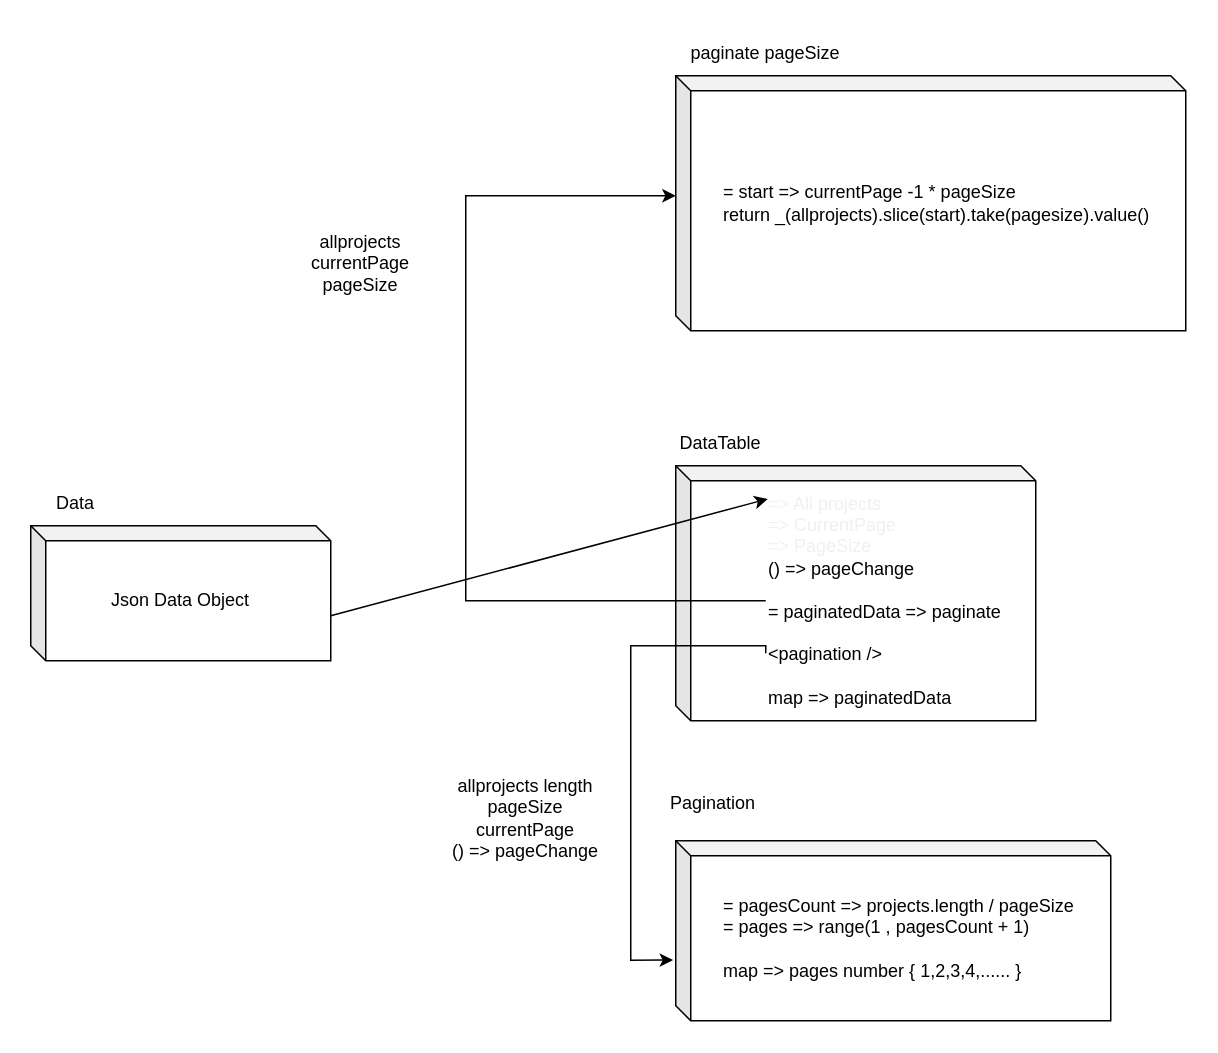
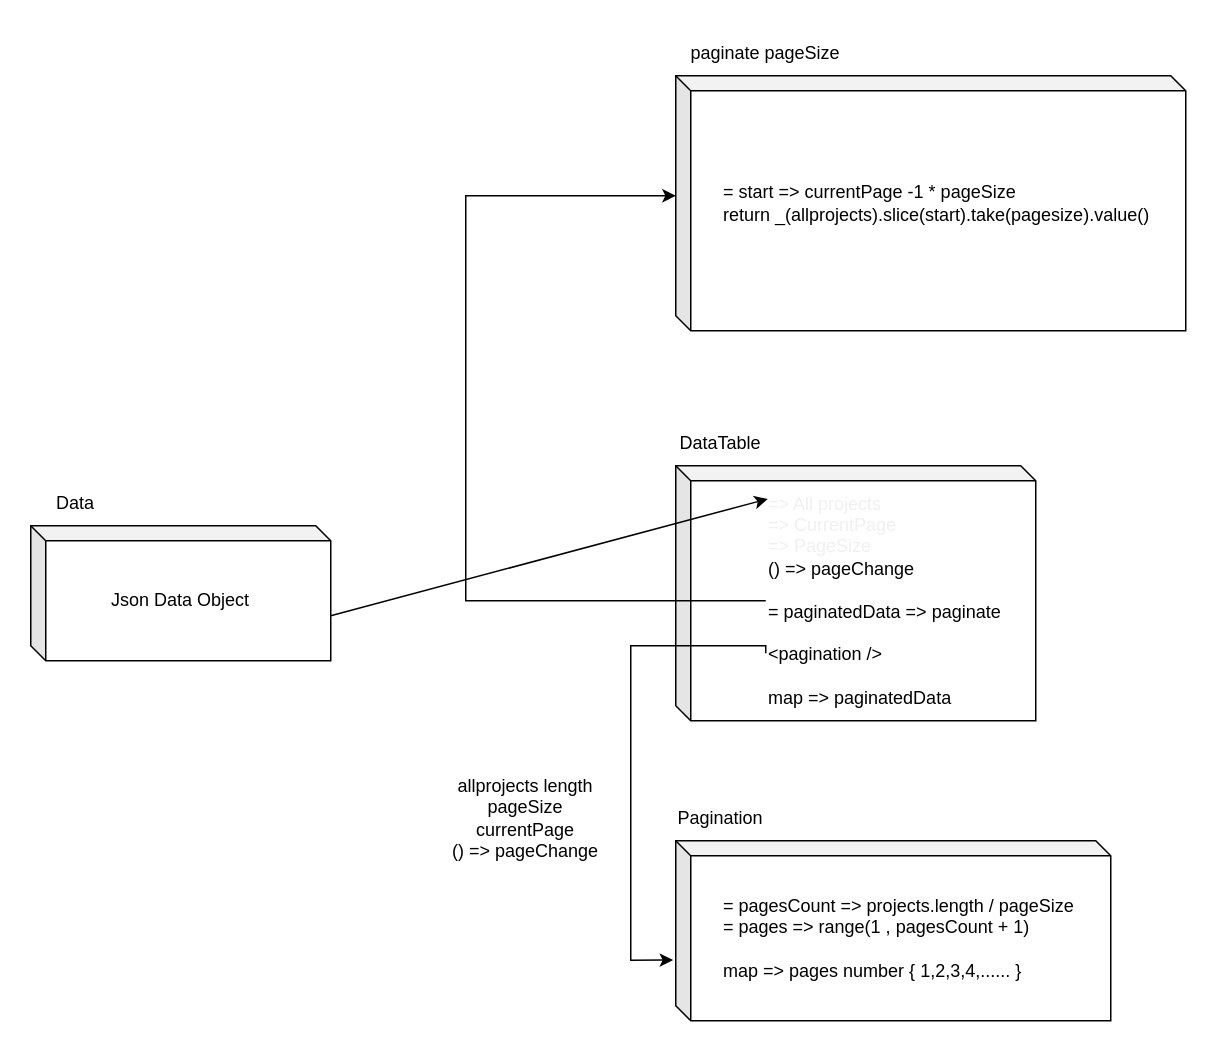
node "allprojects currentPage pageSize": removed
node "Pagination": moved (713, 803) -> (721, 818)
